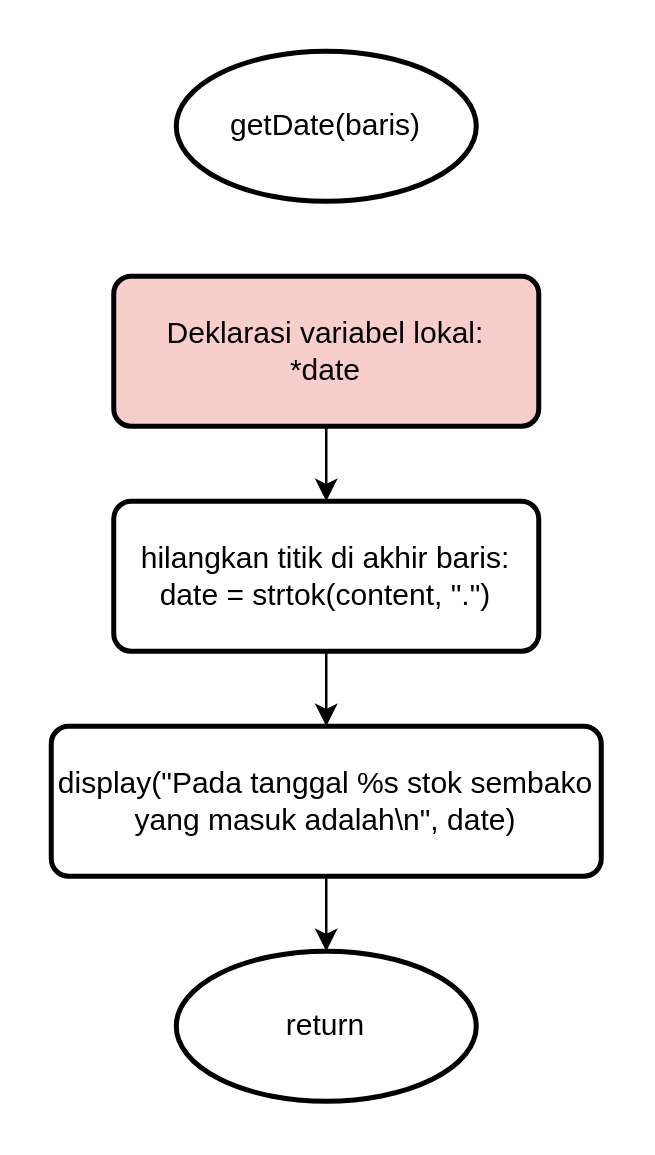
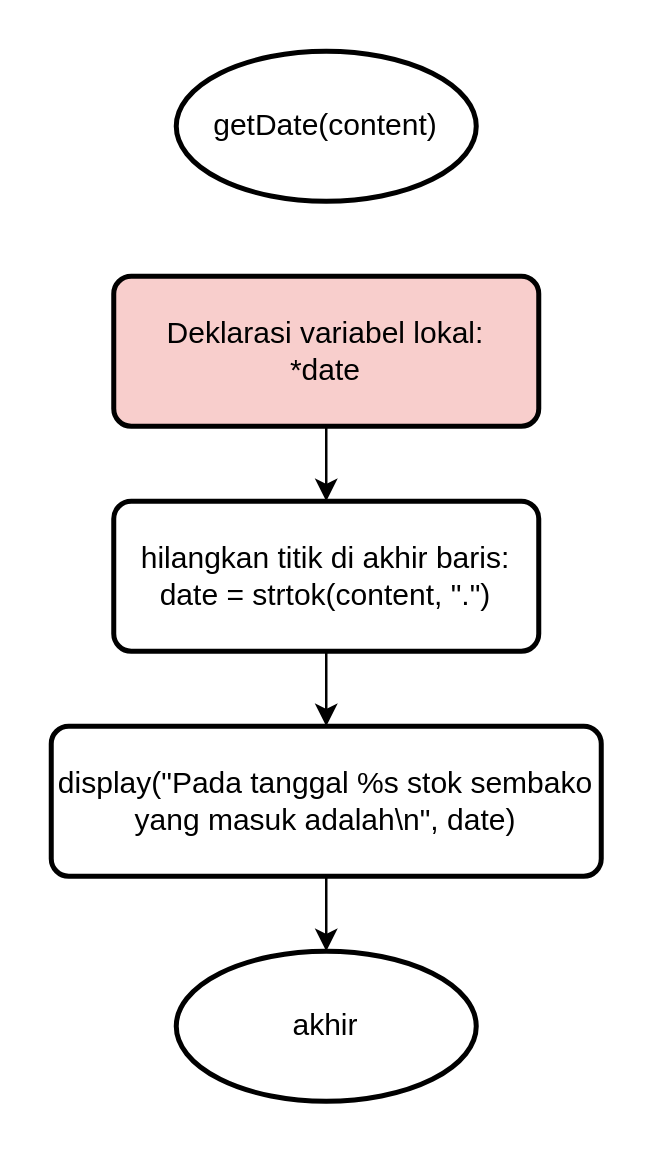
node "getDate(baris)": label "getDate(baris)" -> "getDate(content)"
node "return": label "return" -> "akhir"
